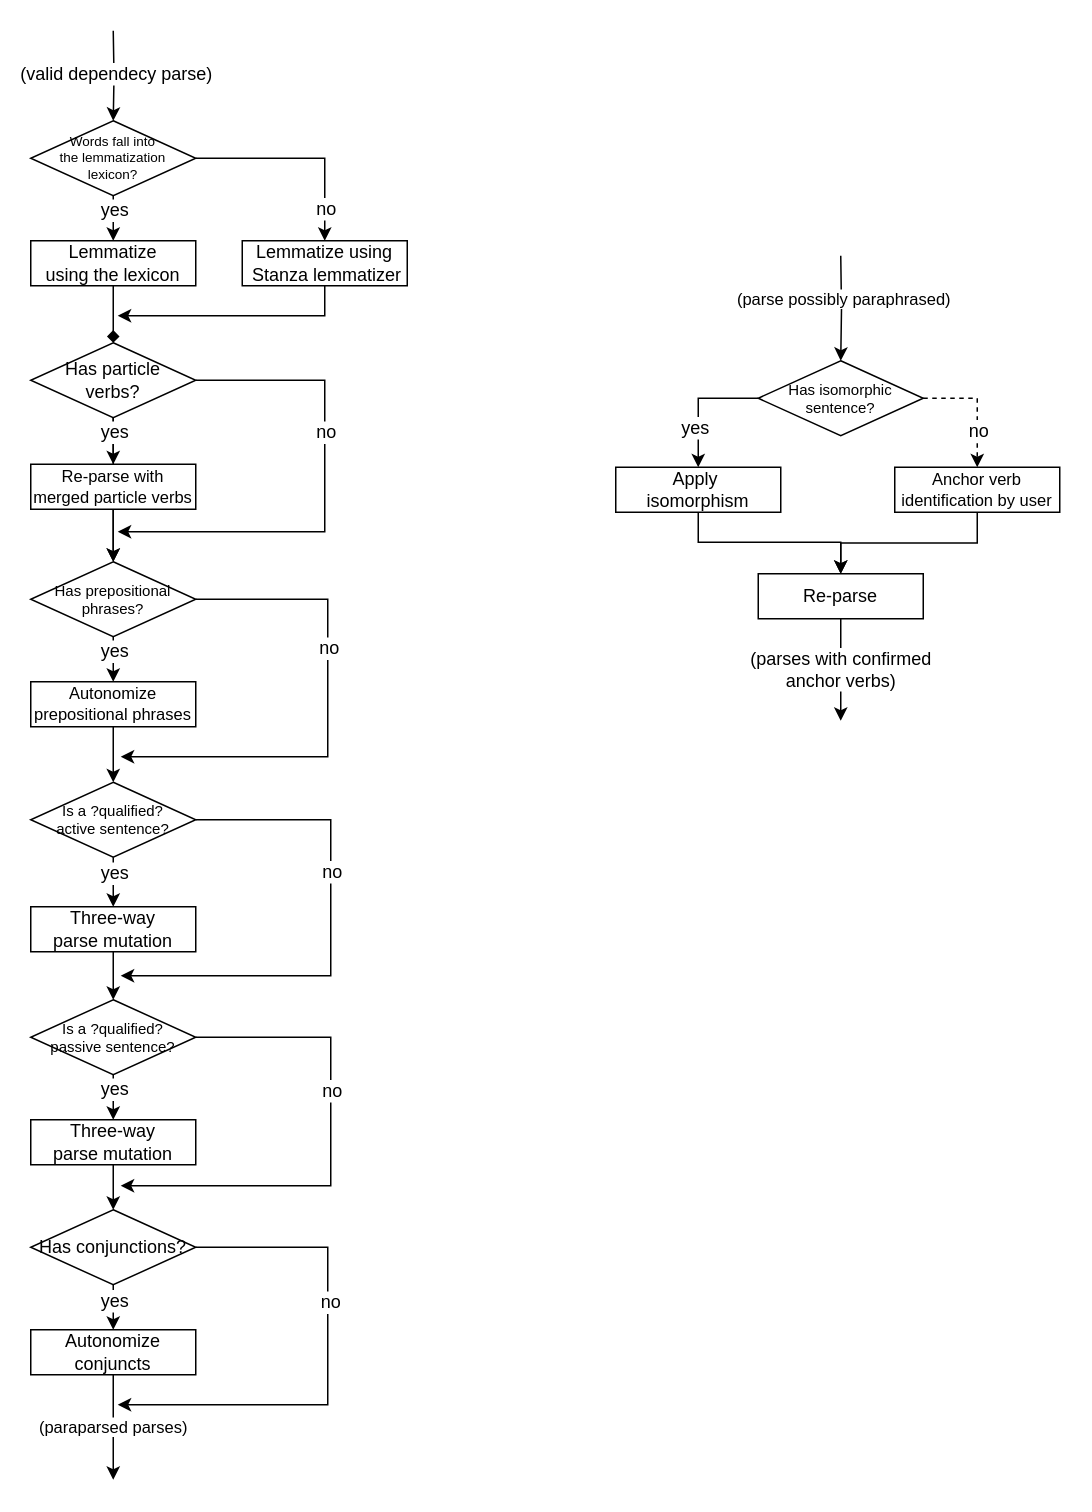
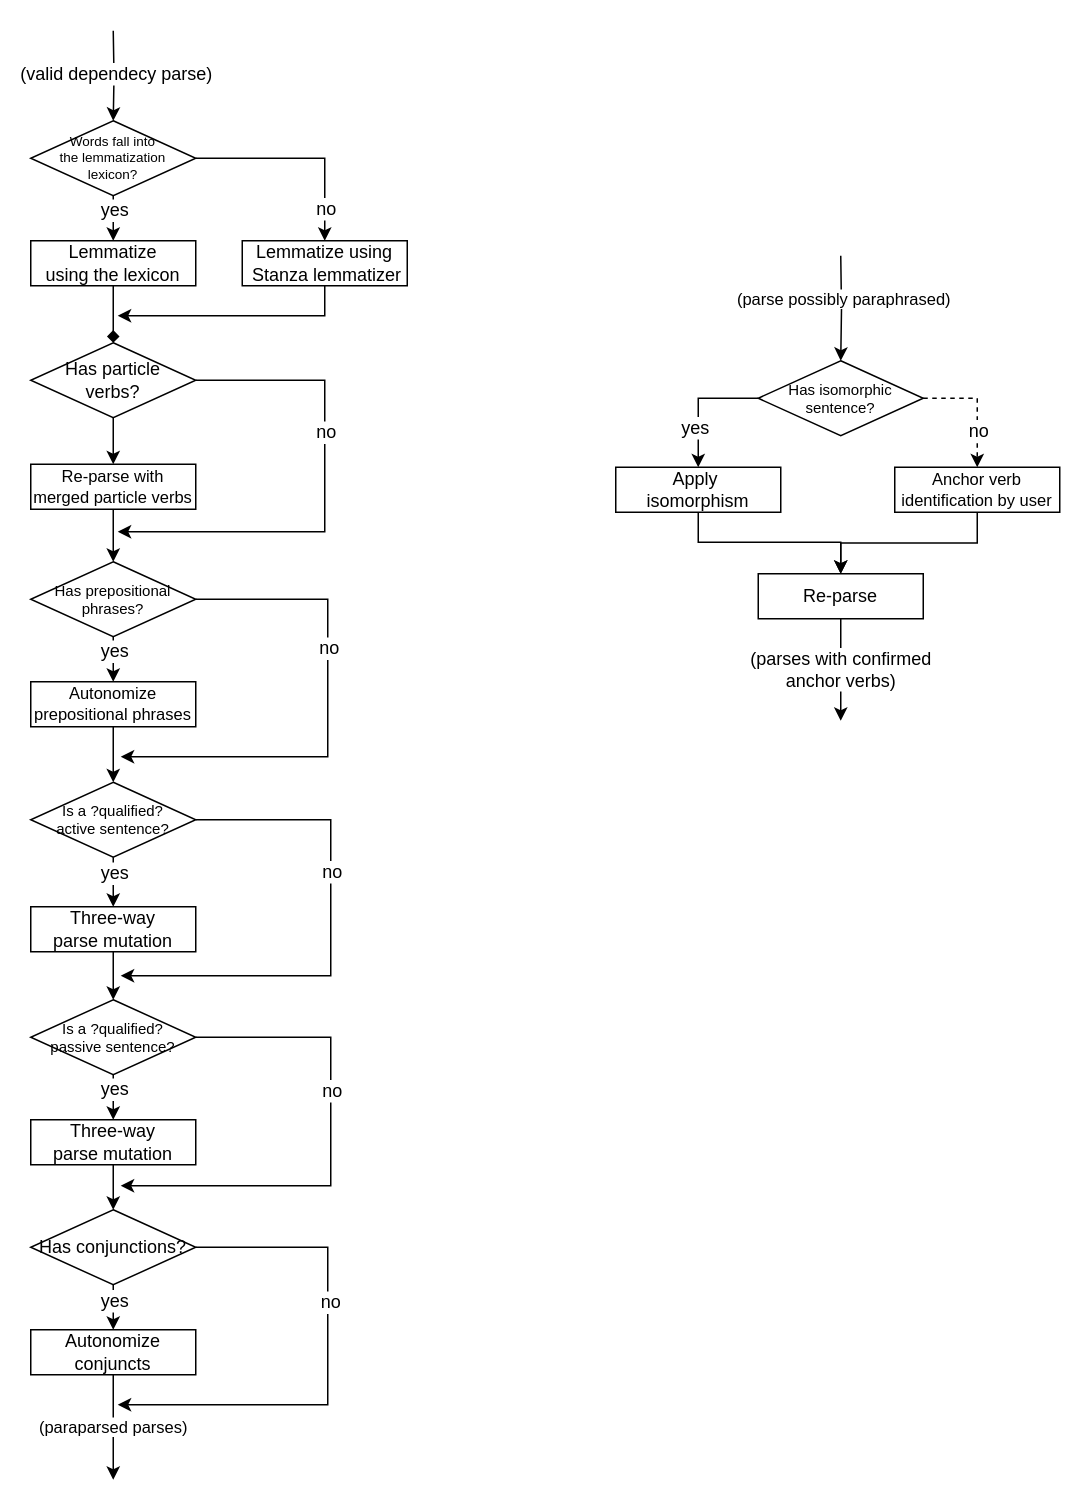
edge "Has particle verbs?" -> "Has prepositionalphrases?": removed, label "yes"
